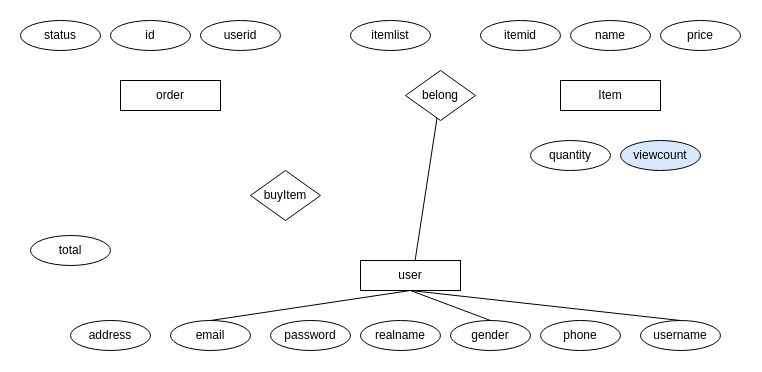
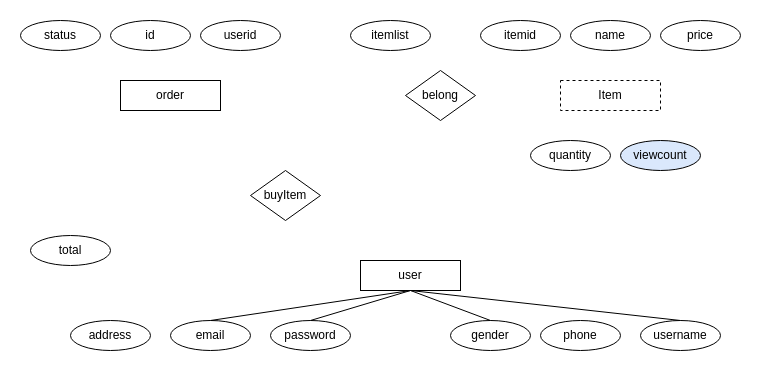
node "Item": style solid -> dashed
edge "belong" -- "user": now "password" -- "user"
node "realname": removed
